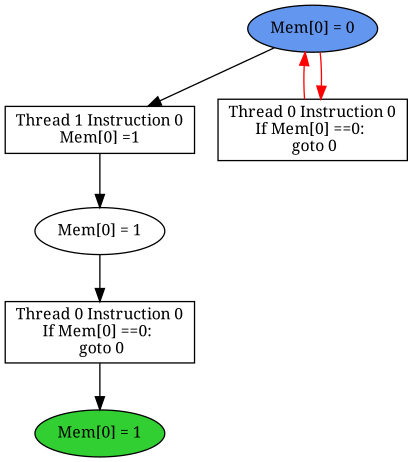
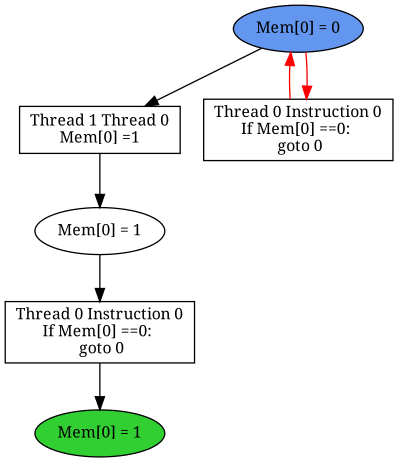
node "Thread 1 Instruction 0 Mem[0] =1": label "Thread 1 Instruction 0 Mem[0] =1" -> "Thread 1 Thread 0 Mem[0] =1"
